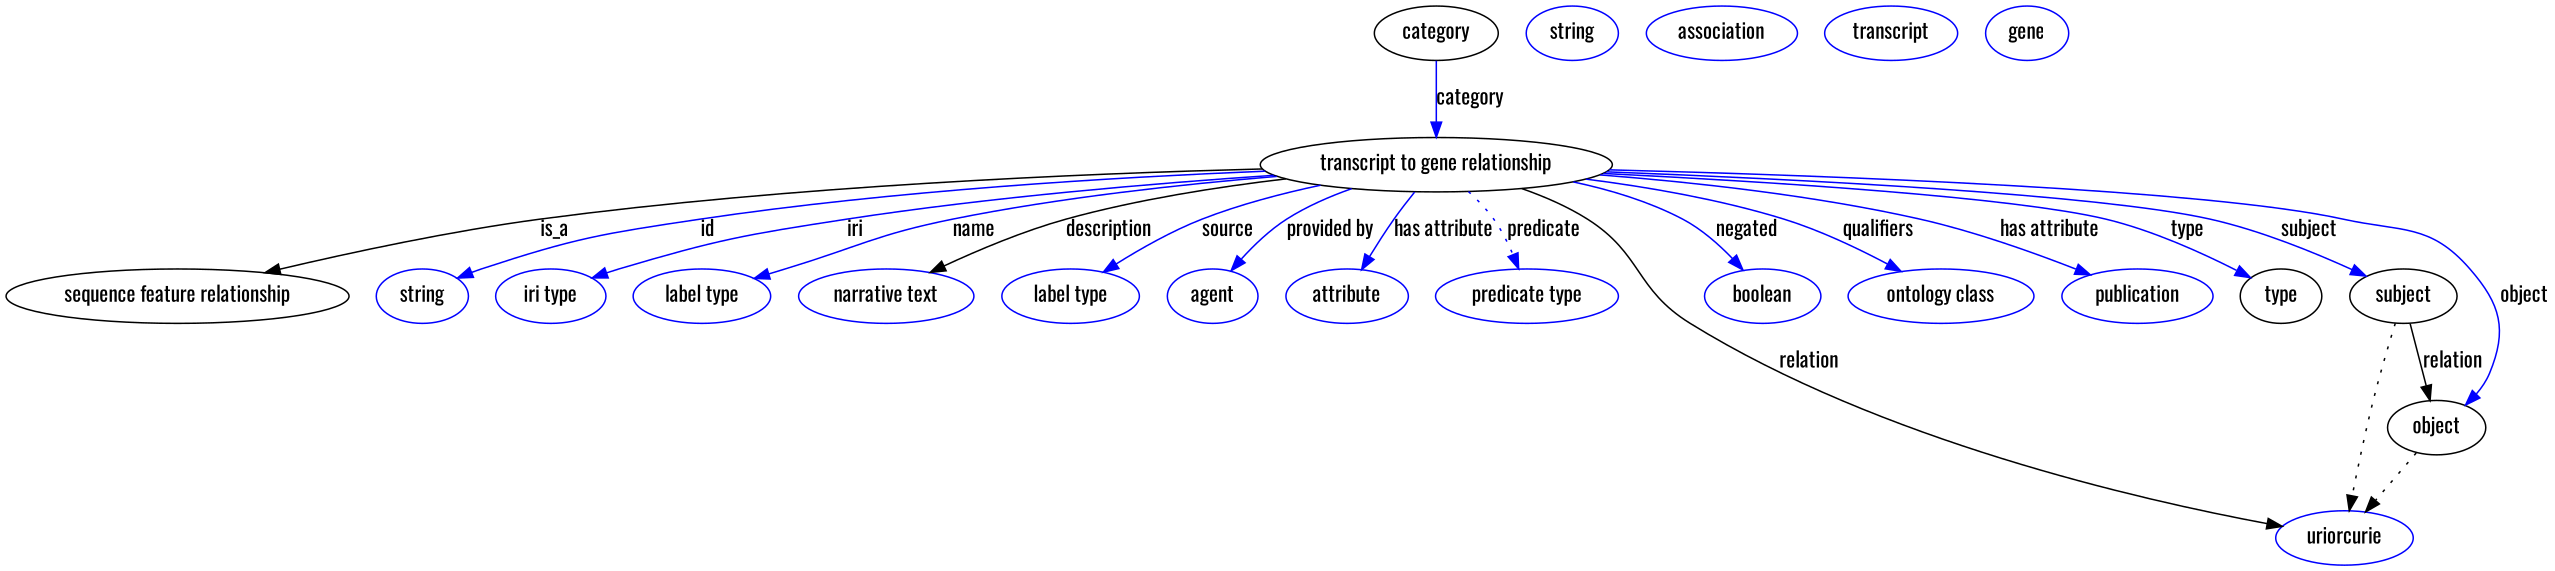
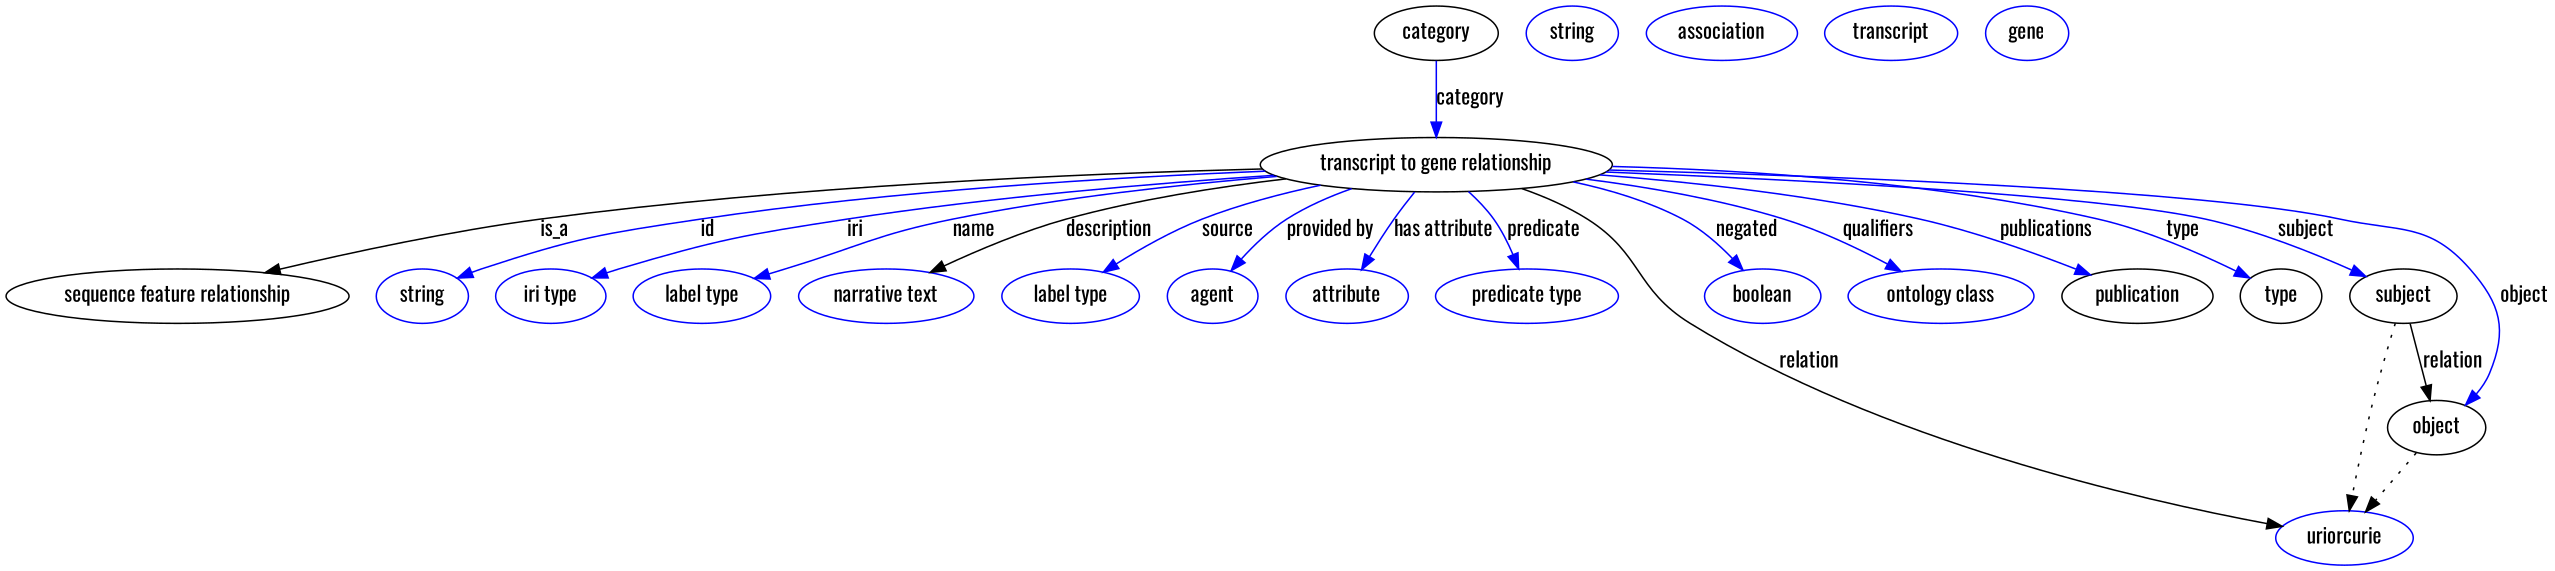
edge "transcript to gene relationship" -> "predicate type": style dotted -> solid
edge "transcript to gene relationship" -> "publication": label "has attribute" -> "publications"
node "publication": color blue -> black
